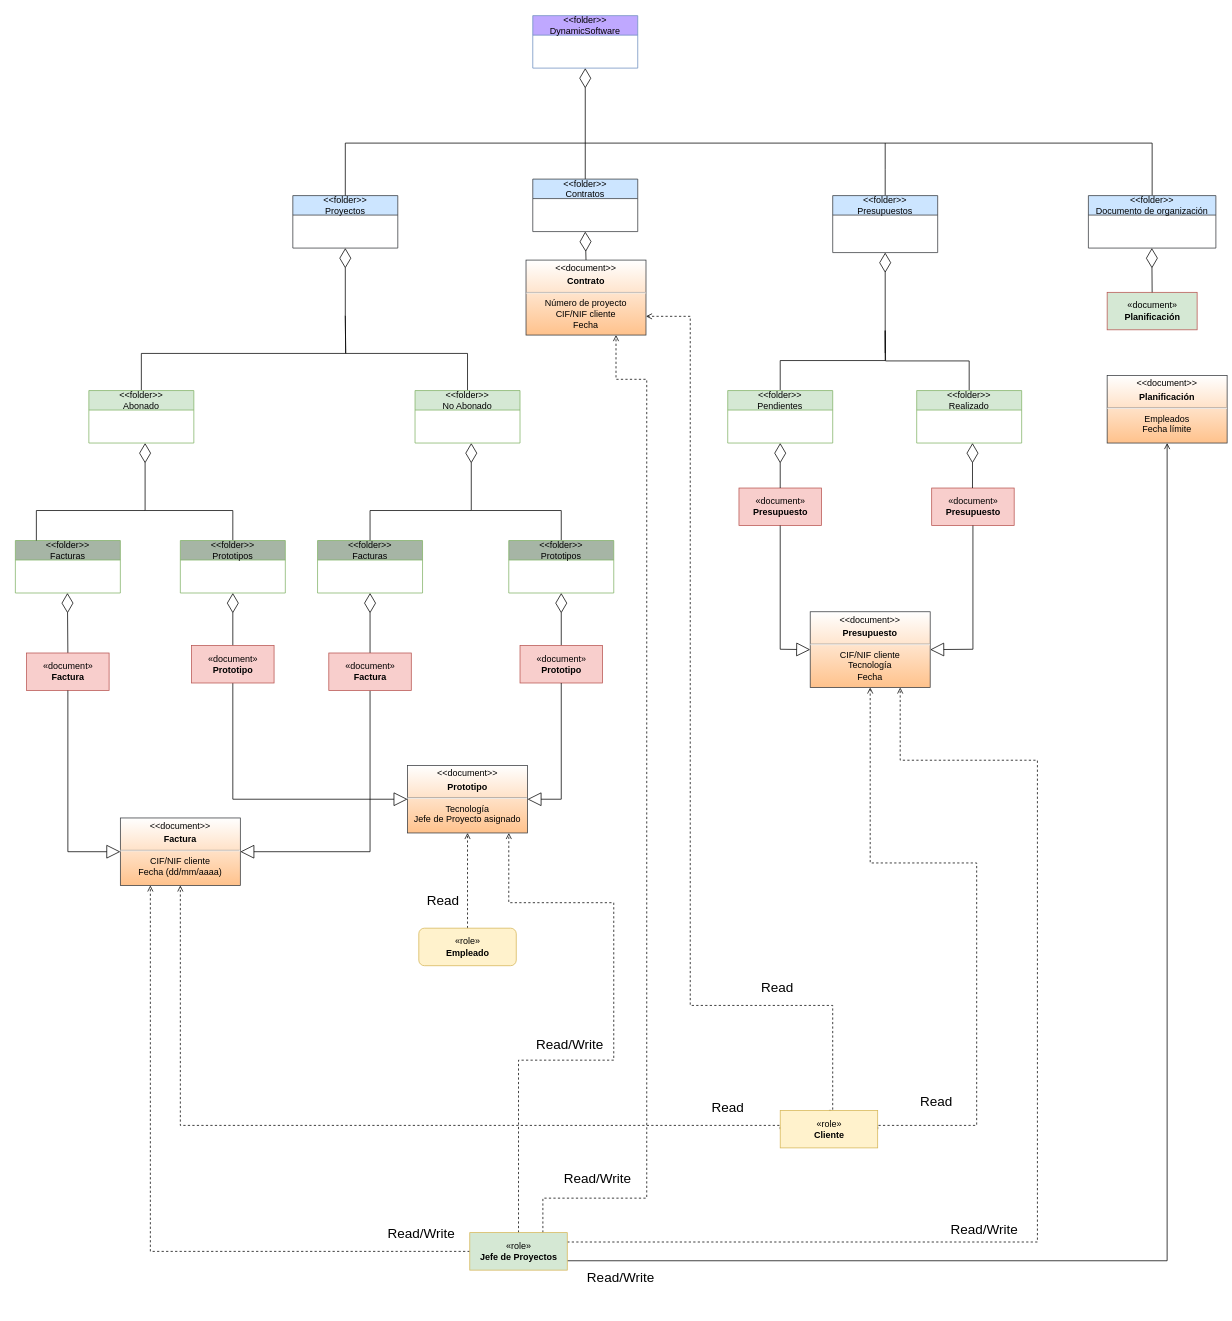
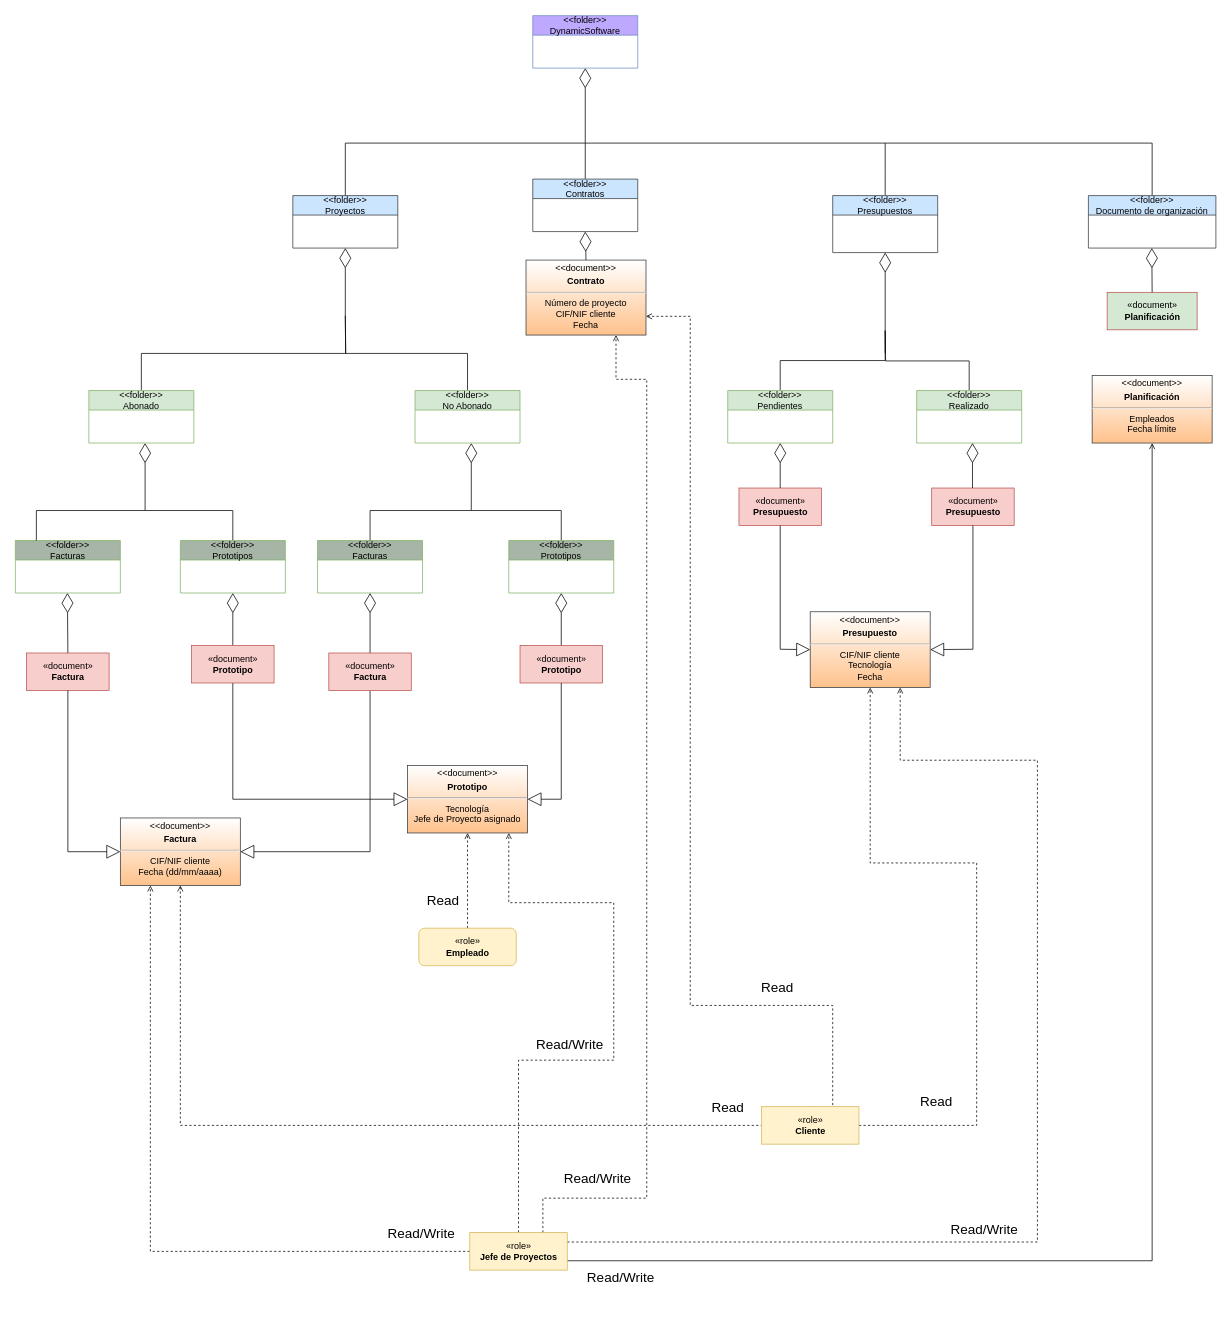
node "<<document>> Planificación Empleados Fecha límite": moved (1167, 409) -> (1152, 409)
node "«role» Cliente": moved (829, 1129) -> (810, 1125)
node "«role» Jefe de Proyectos": fillcolor #d5e8d4 -> #fff2cc
